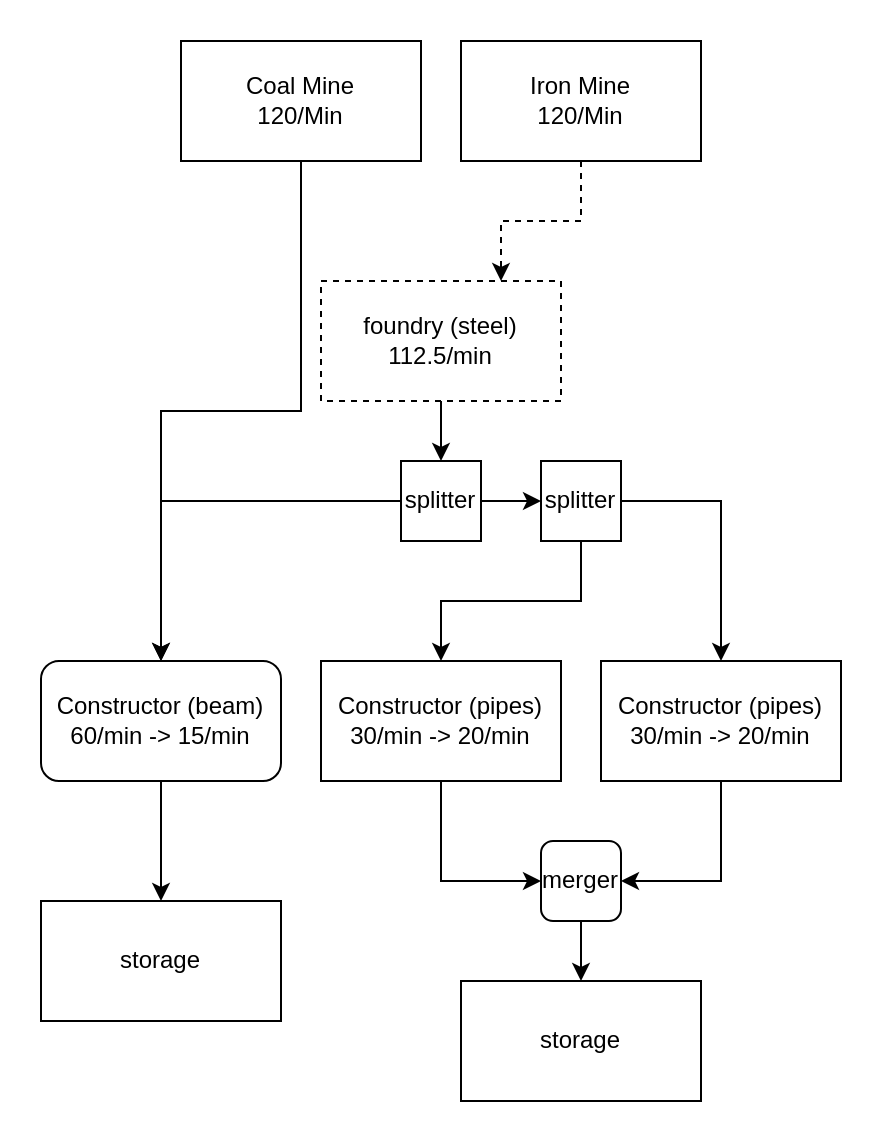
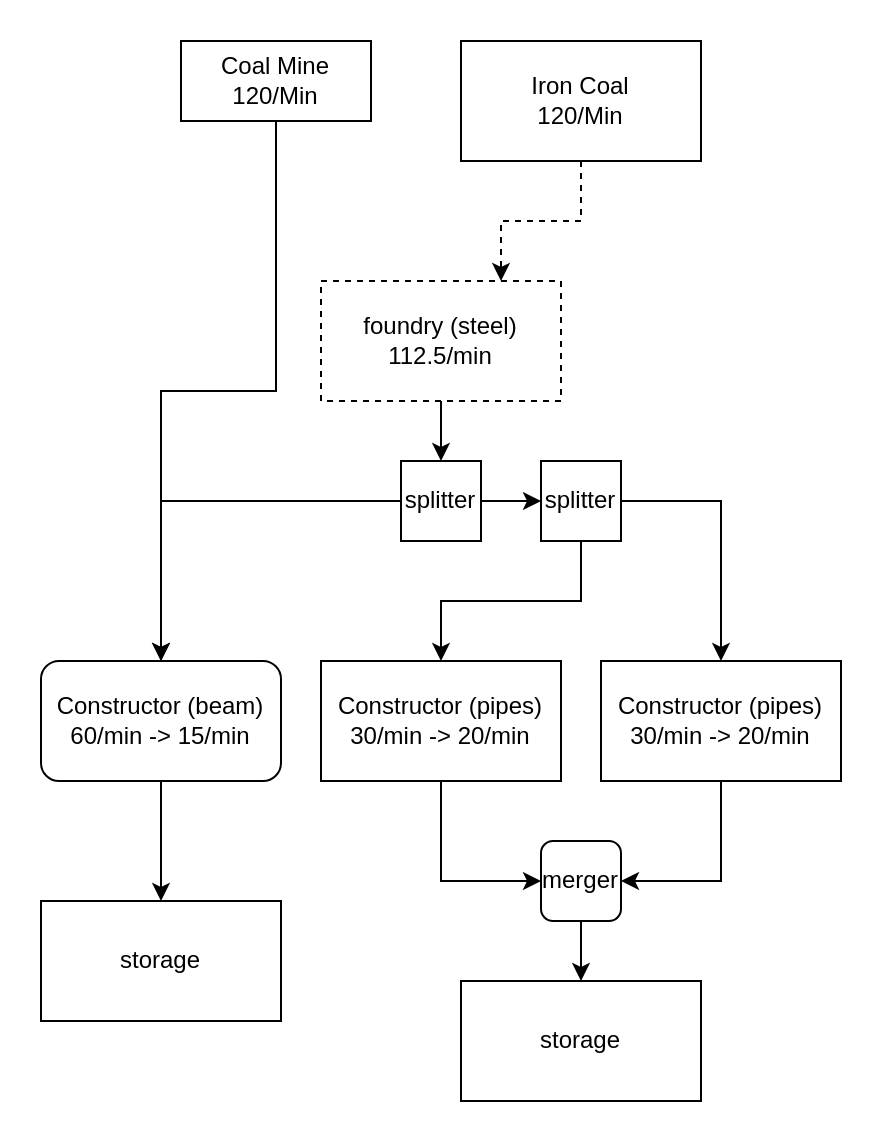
node "Coal Mine 120/Min": size 240x120 -> 190x80
node "Iron Mine 120/Min": label "Iron Mine 120/Min" -> "Iron Coal 120/Min"
